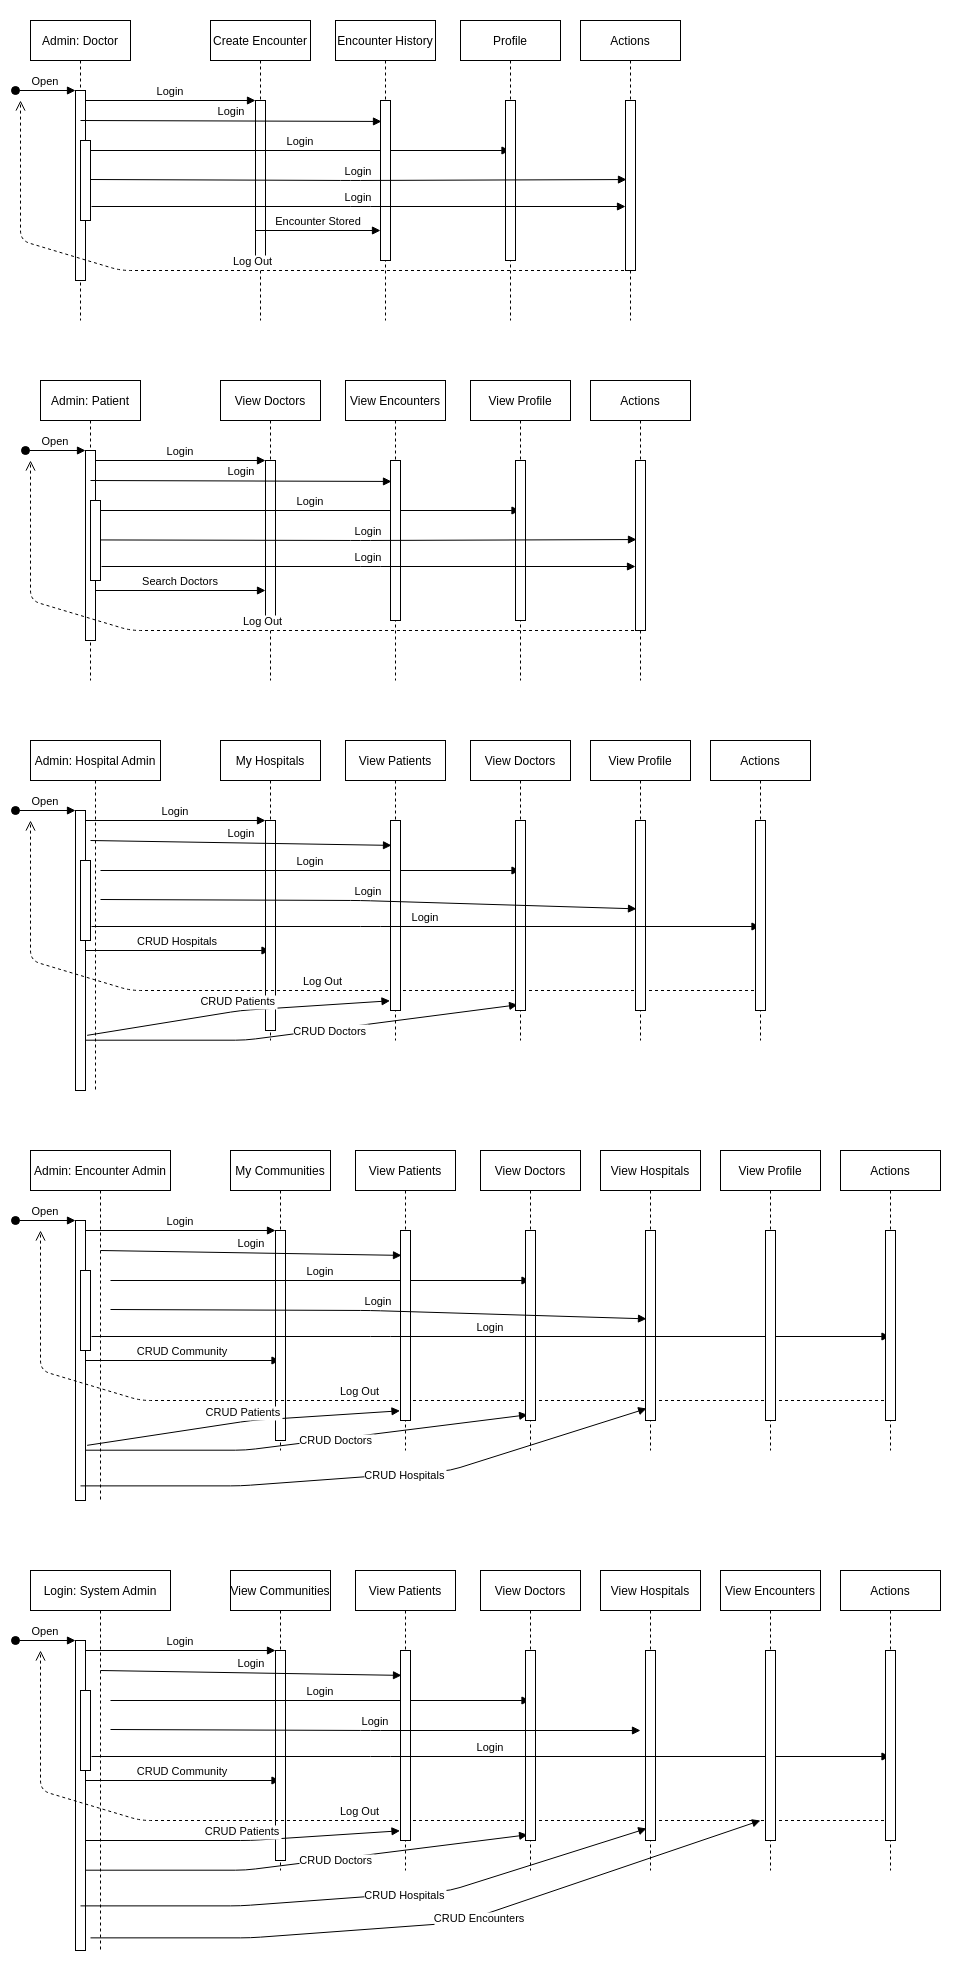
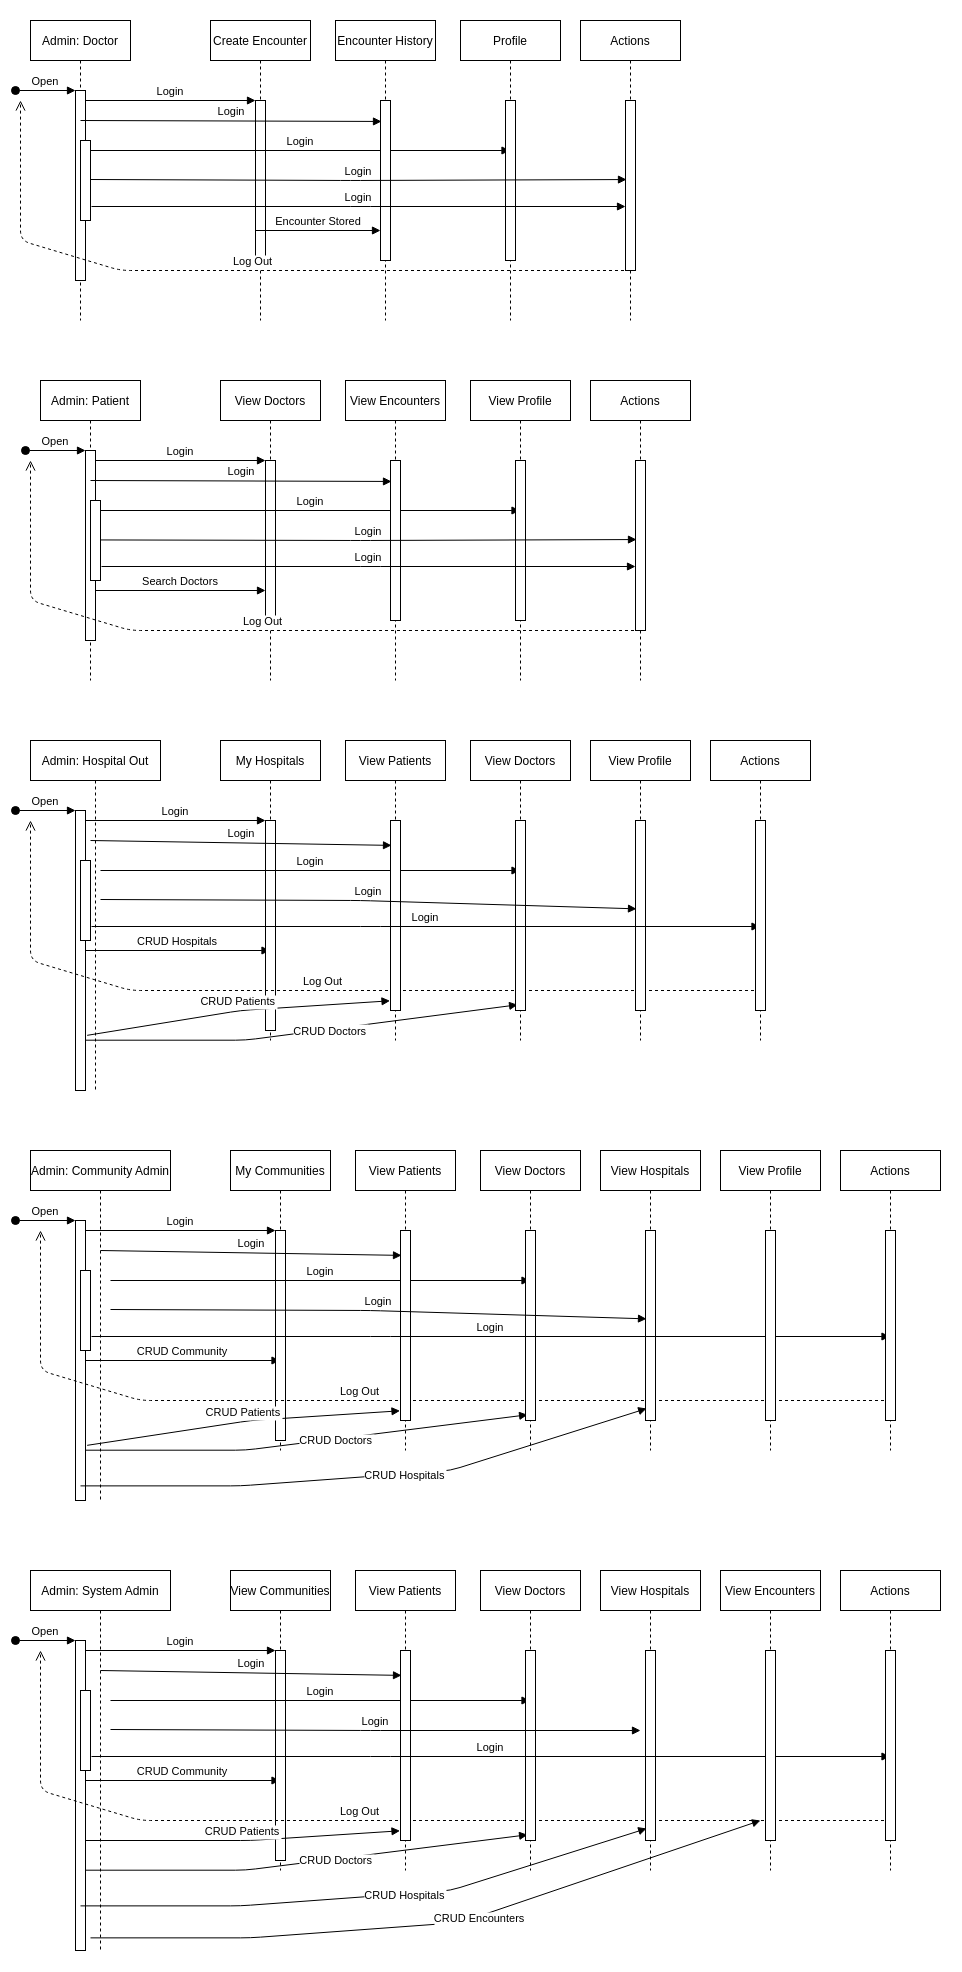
node "Admin: Hospital Admin": label "Admin: Hospital Admin" -> "Admin: Hospital Out"
node "Admin: Encounter Admin": label "Admin: Encounter Admin" -> "Admin: Community Admin"
node "Login: System Admin": label "Login: System Admin" -> "Admin: System Admin"
